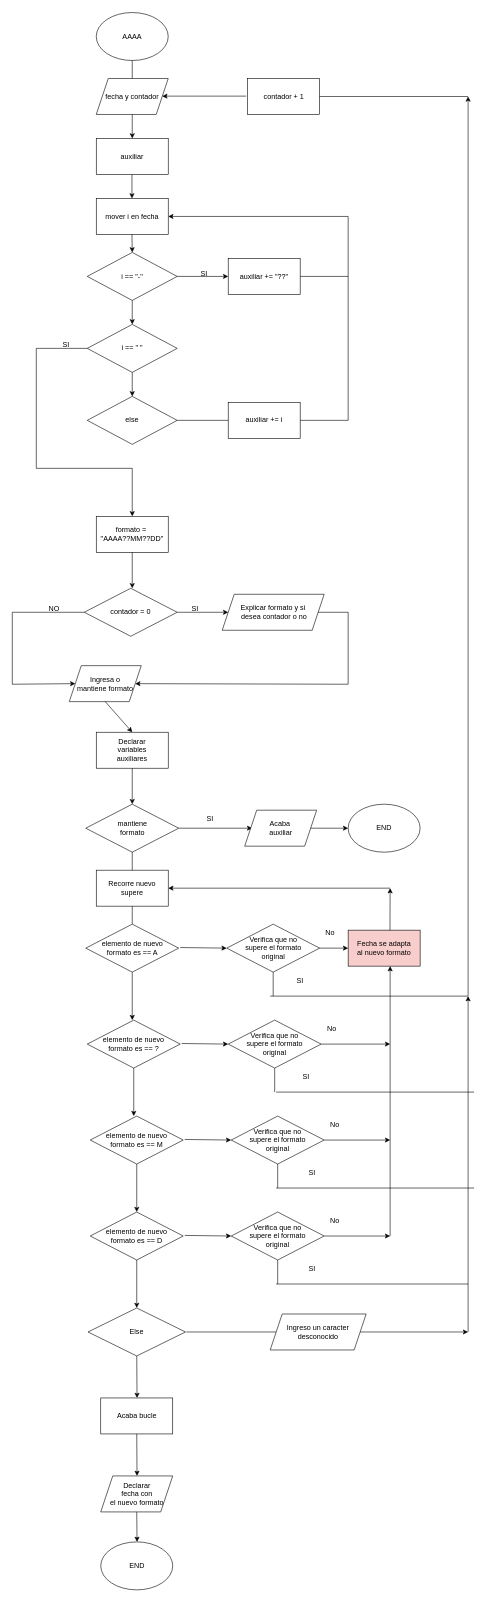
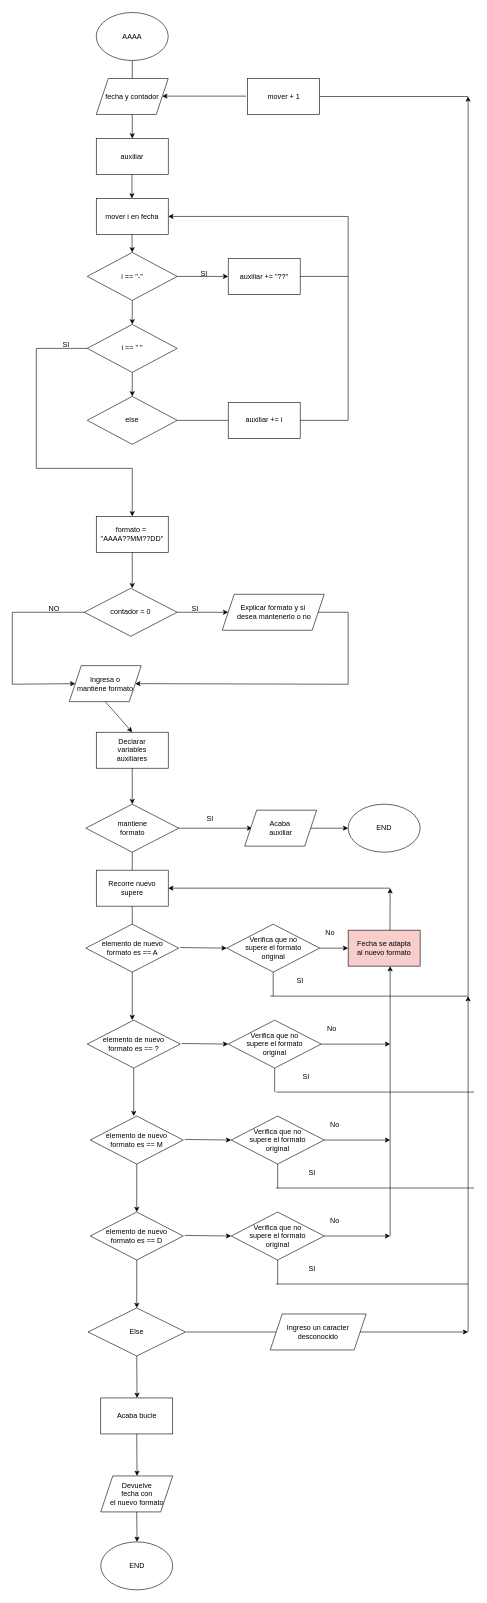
node "contador + 1": label "contador + 1" -> "mover + 1"
node "Explicar formato y si desea contador o no": label "Explicar formato y si desea contador o no" -> "Explicar formato y si desea mantenerlo o no"
node "Declarar fecha con el nuevo formato": label "Declarar fecha con el nuevo formato" -> "Devuelve fecha con el nuevo formato"
